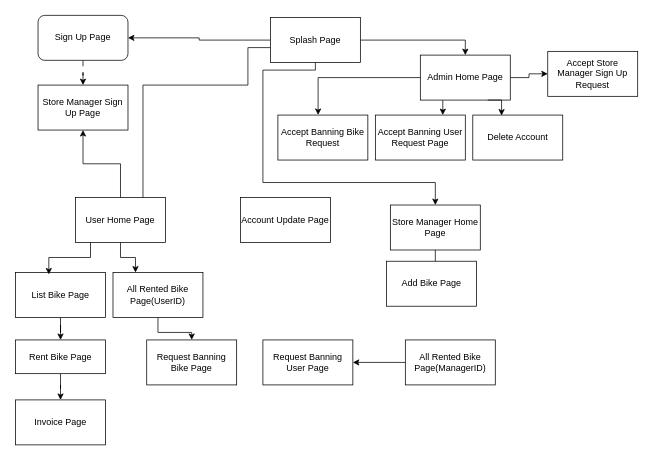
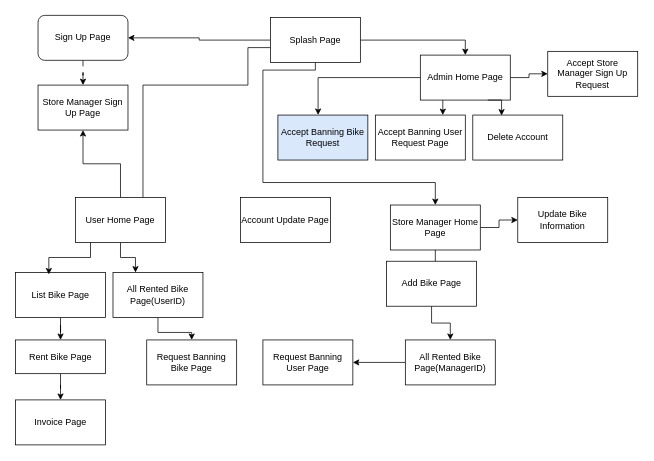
node "Accept Banning Bike Request": fillcolor #ffffff -> #dae8fc
node "Update Bike Information": added
edge "Store Manager Home Page" -> "Update Bike Information": added
edge "Add Bike Page" -> "All Rented Bike Page(ManagerID)": added
